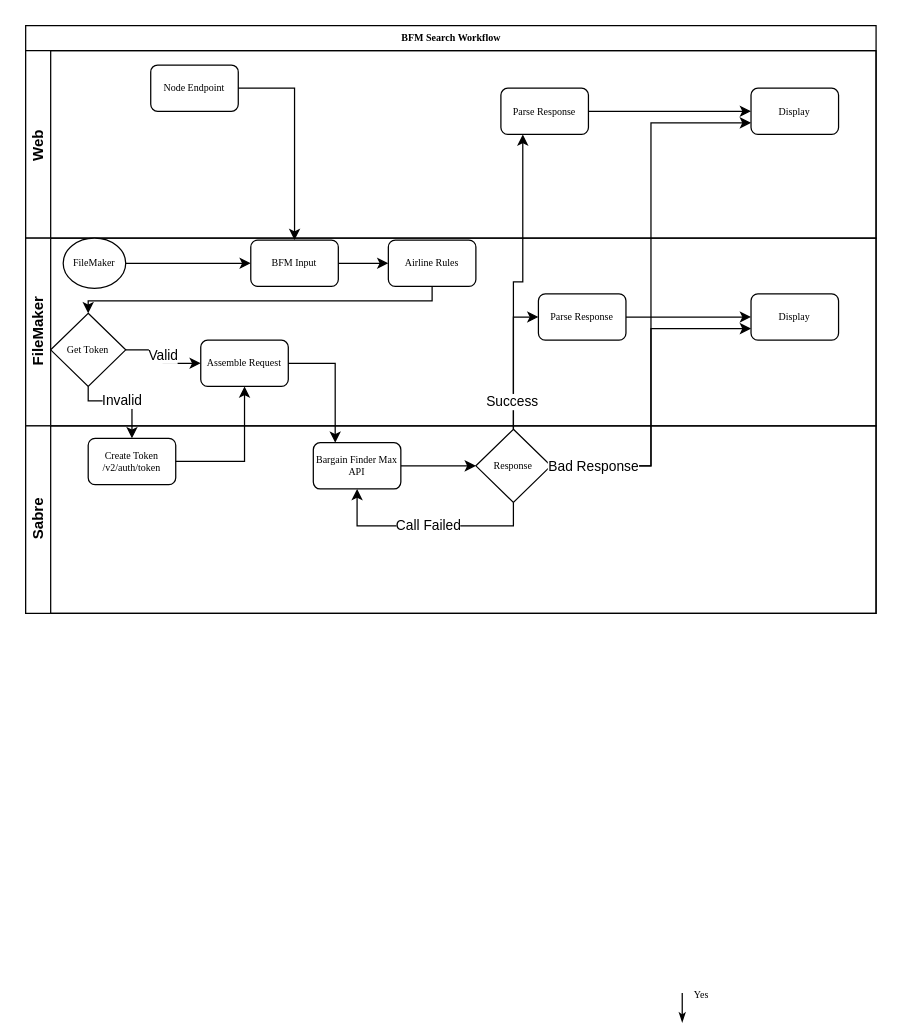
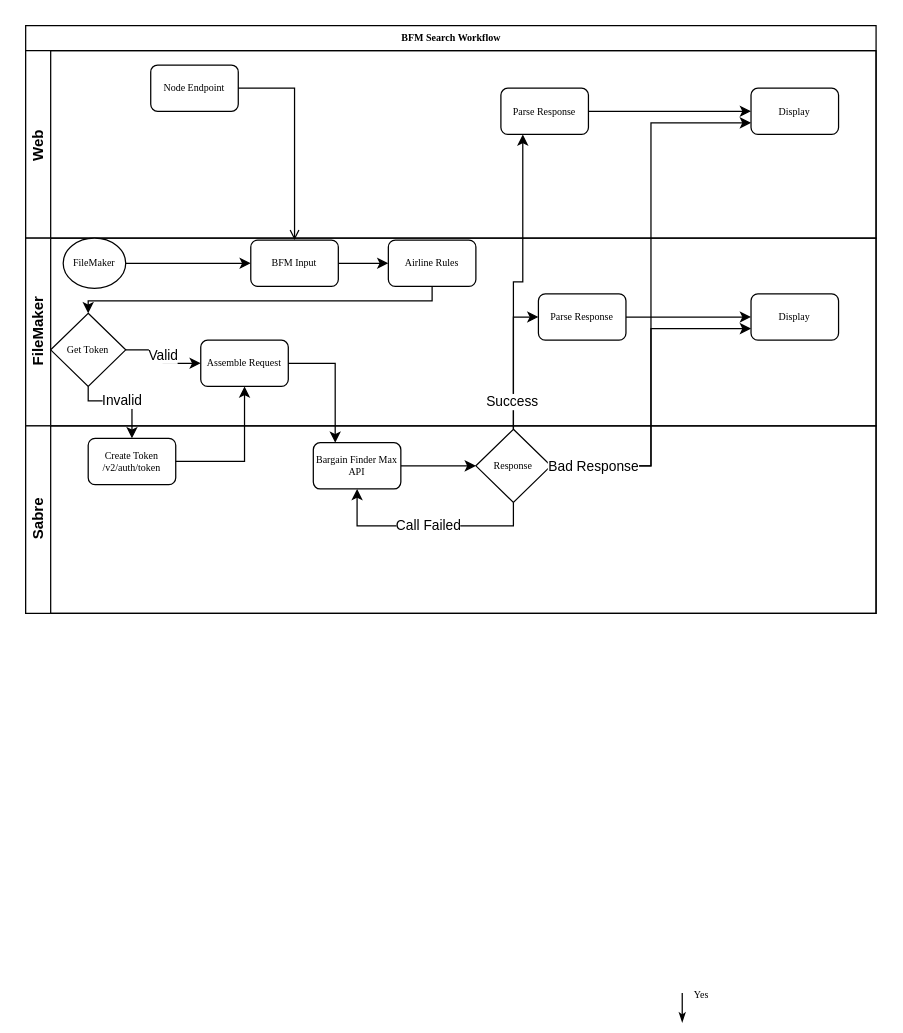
edge "Node Endpoint" -> "BFM Input": arrowhead classic -> open
